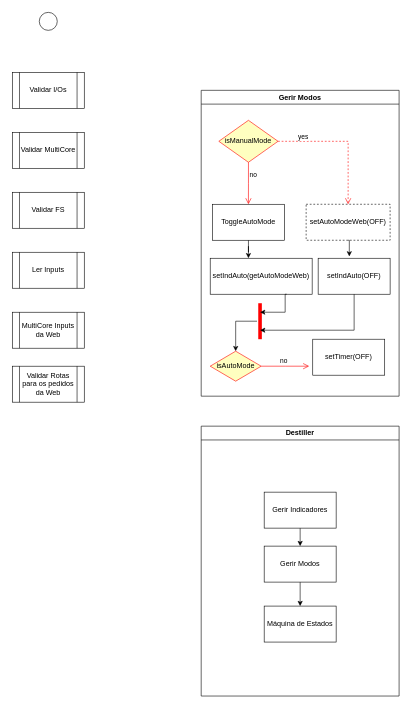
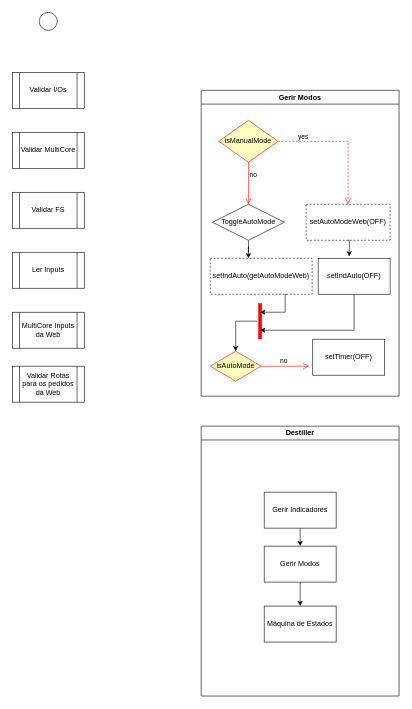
node "ToggleAutoMode": shape rectangle -> diamond
node "setIndAuto(getAutoModeWeb)": style solid -> dashed
